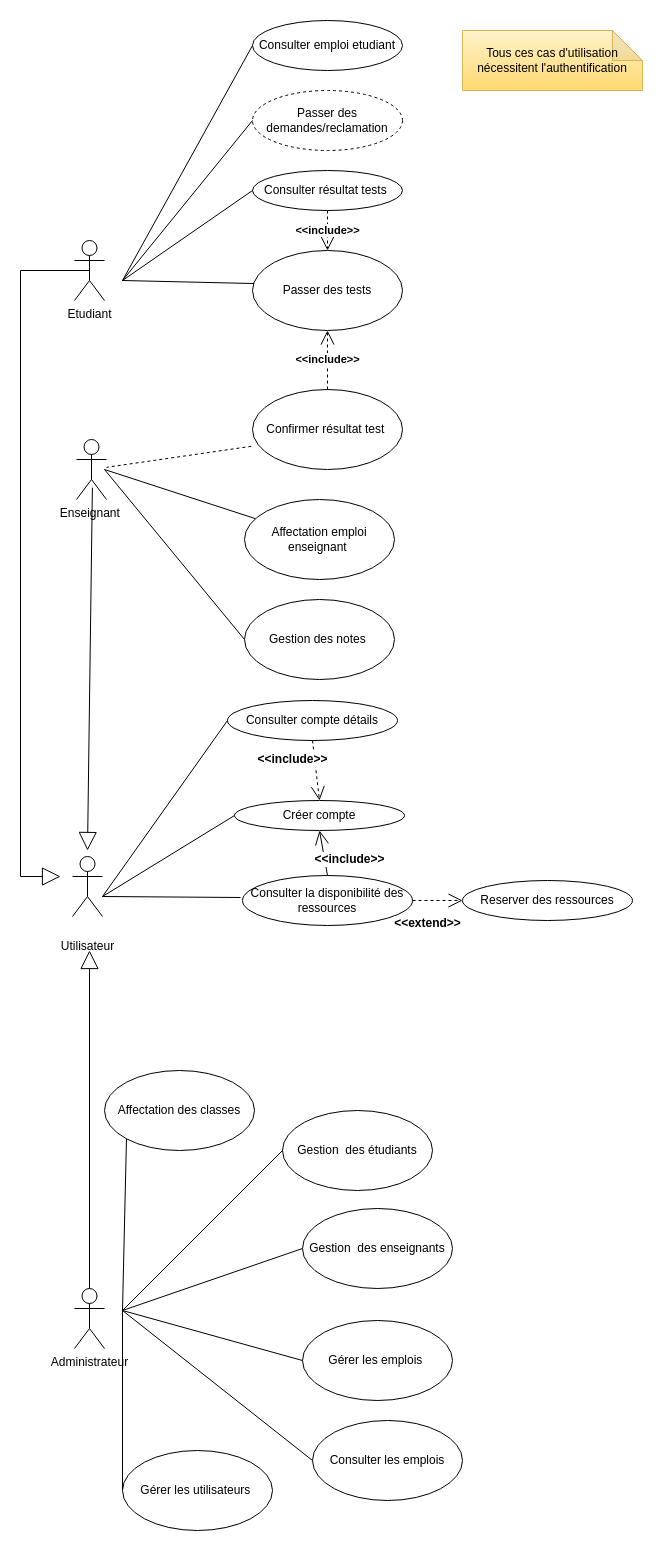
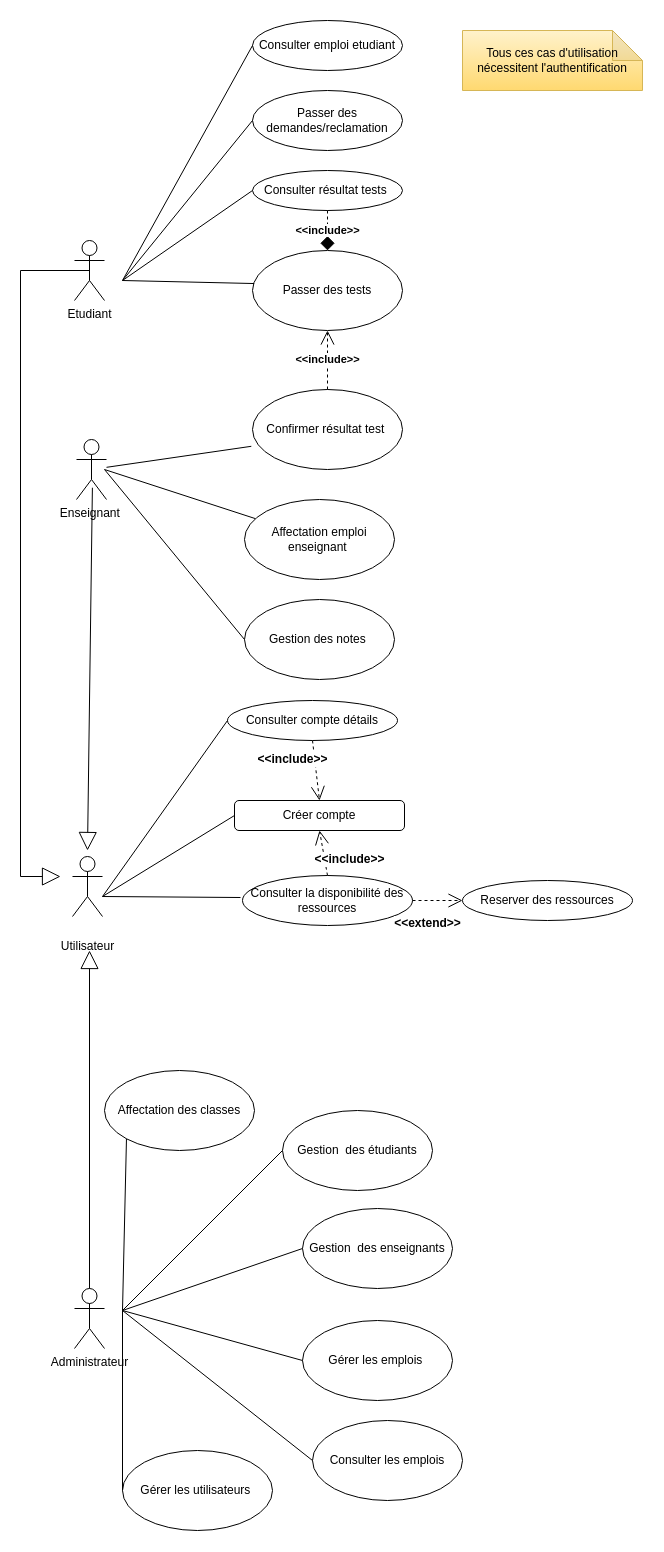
node "Passer des demandes/reclamation": style dashed -> solid
edge "Consulter résultat tests" -> "Passer des tests": arrowhead open -> diamond
edge "Confirmer résultat test" -- "Enseignant": style dashed -> solid
node "Créer compte": shape ellipse -> rounded rectangle
edge "Consulter la disponibilité des ressources" -> "Créer compte": style solid -> dashed
